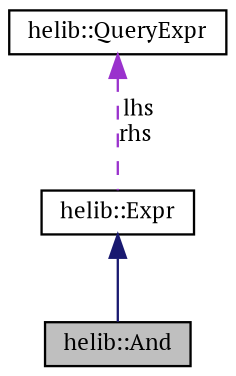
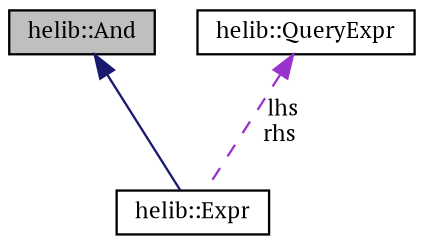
edge "helib::And" -> "helib::Expr": reversed
